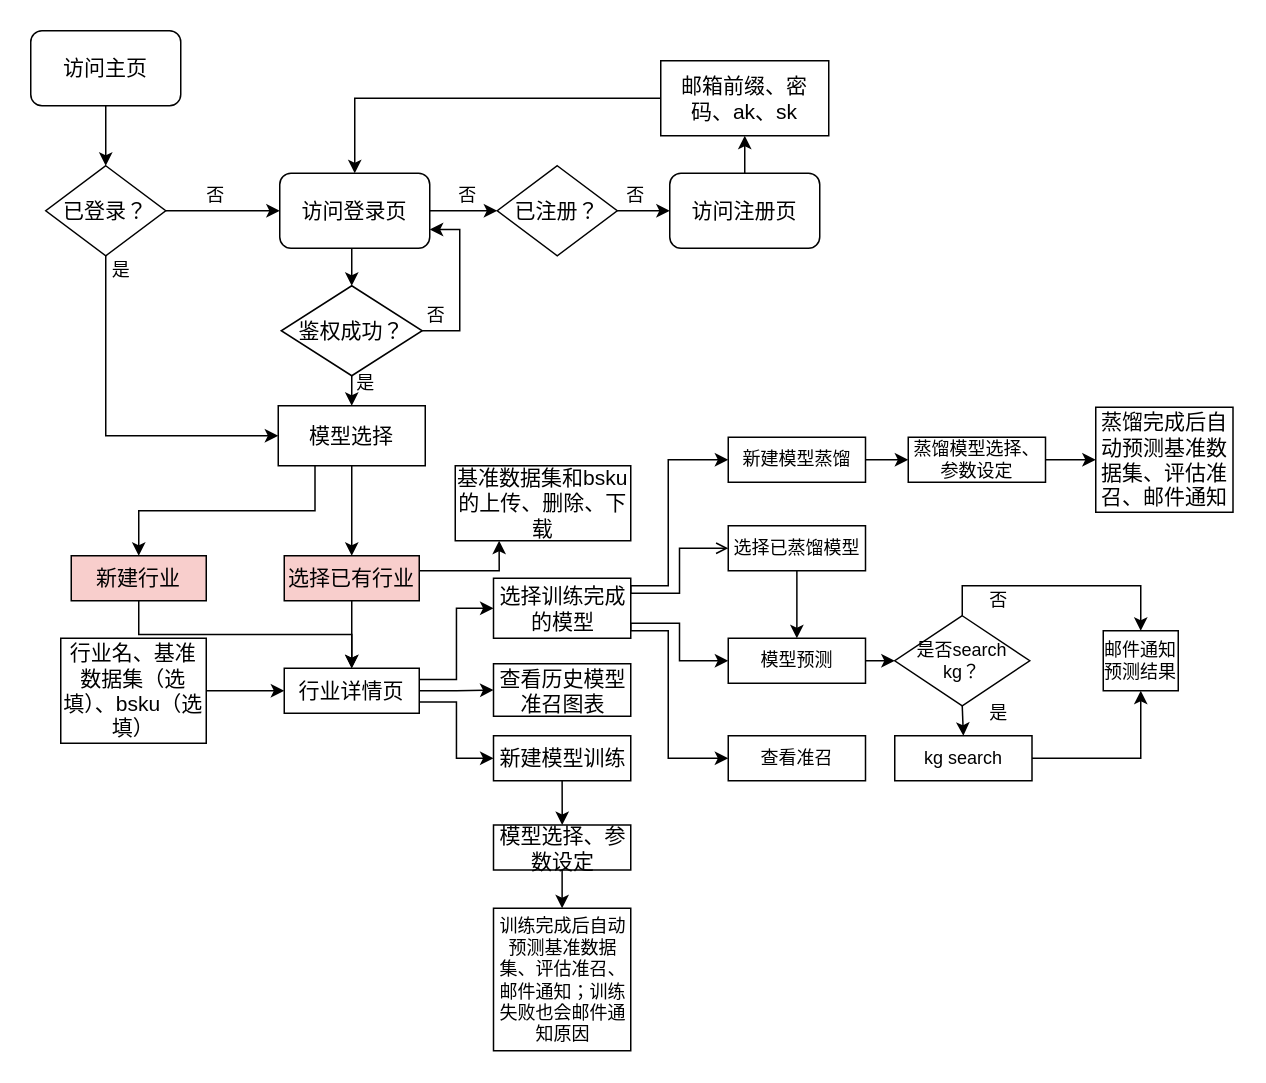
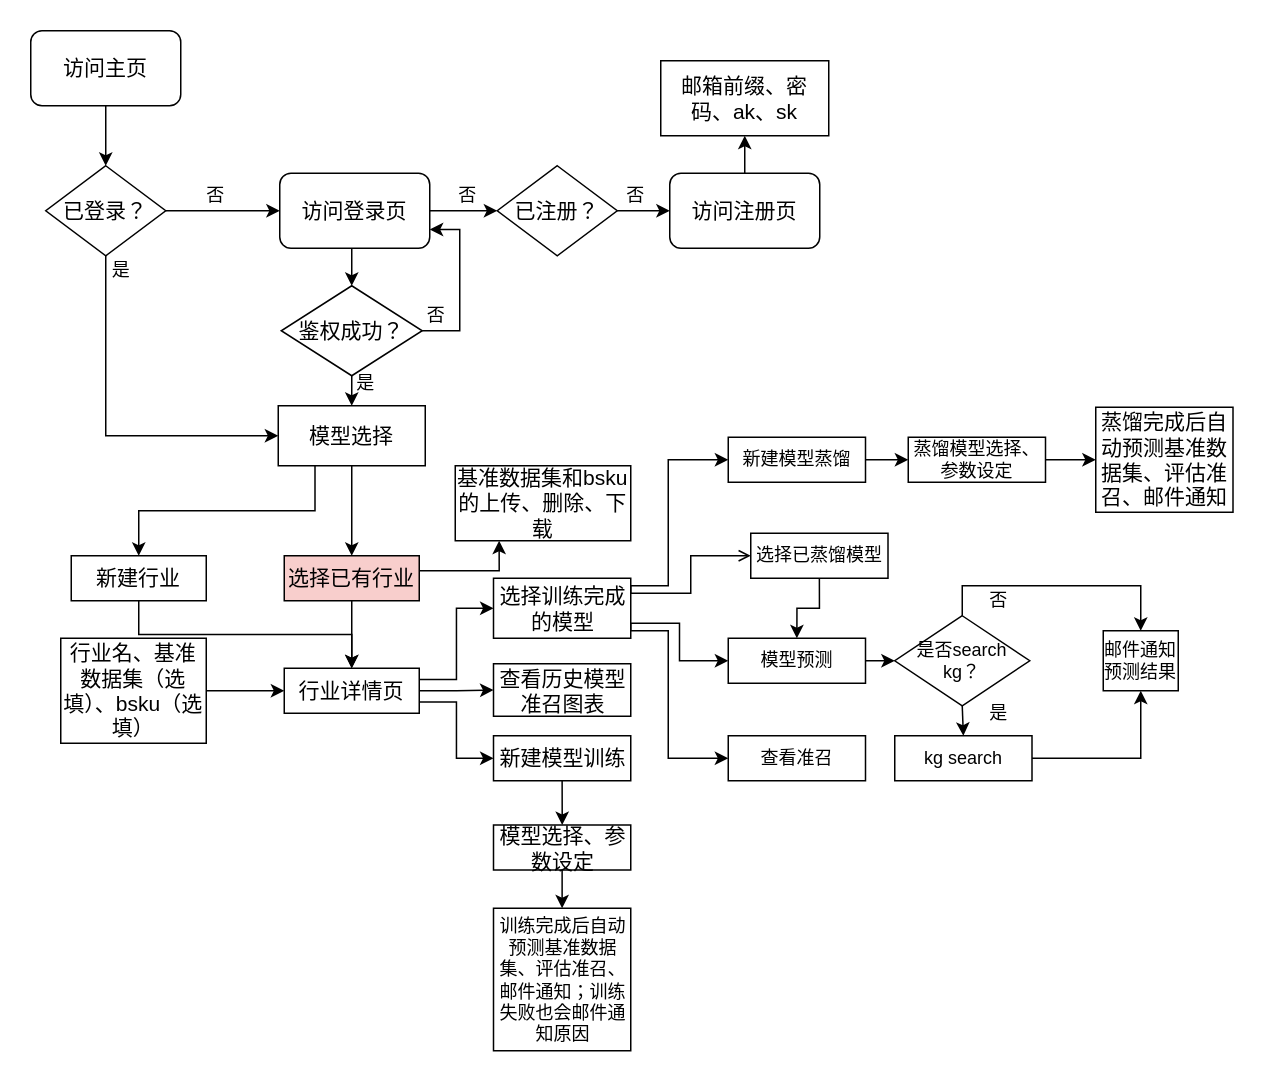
edge "邮箱前缀、密码、ak、sk" -> "访问登录页": removed
node "选择已蒸馏模型": moved (797, 548) -> (819, 556)
node "新建行业": fillcolor #f8cecc -> #ffffff
